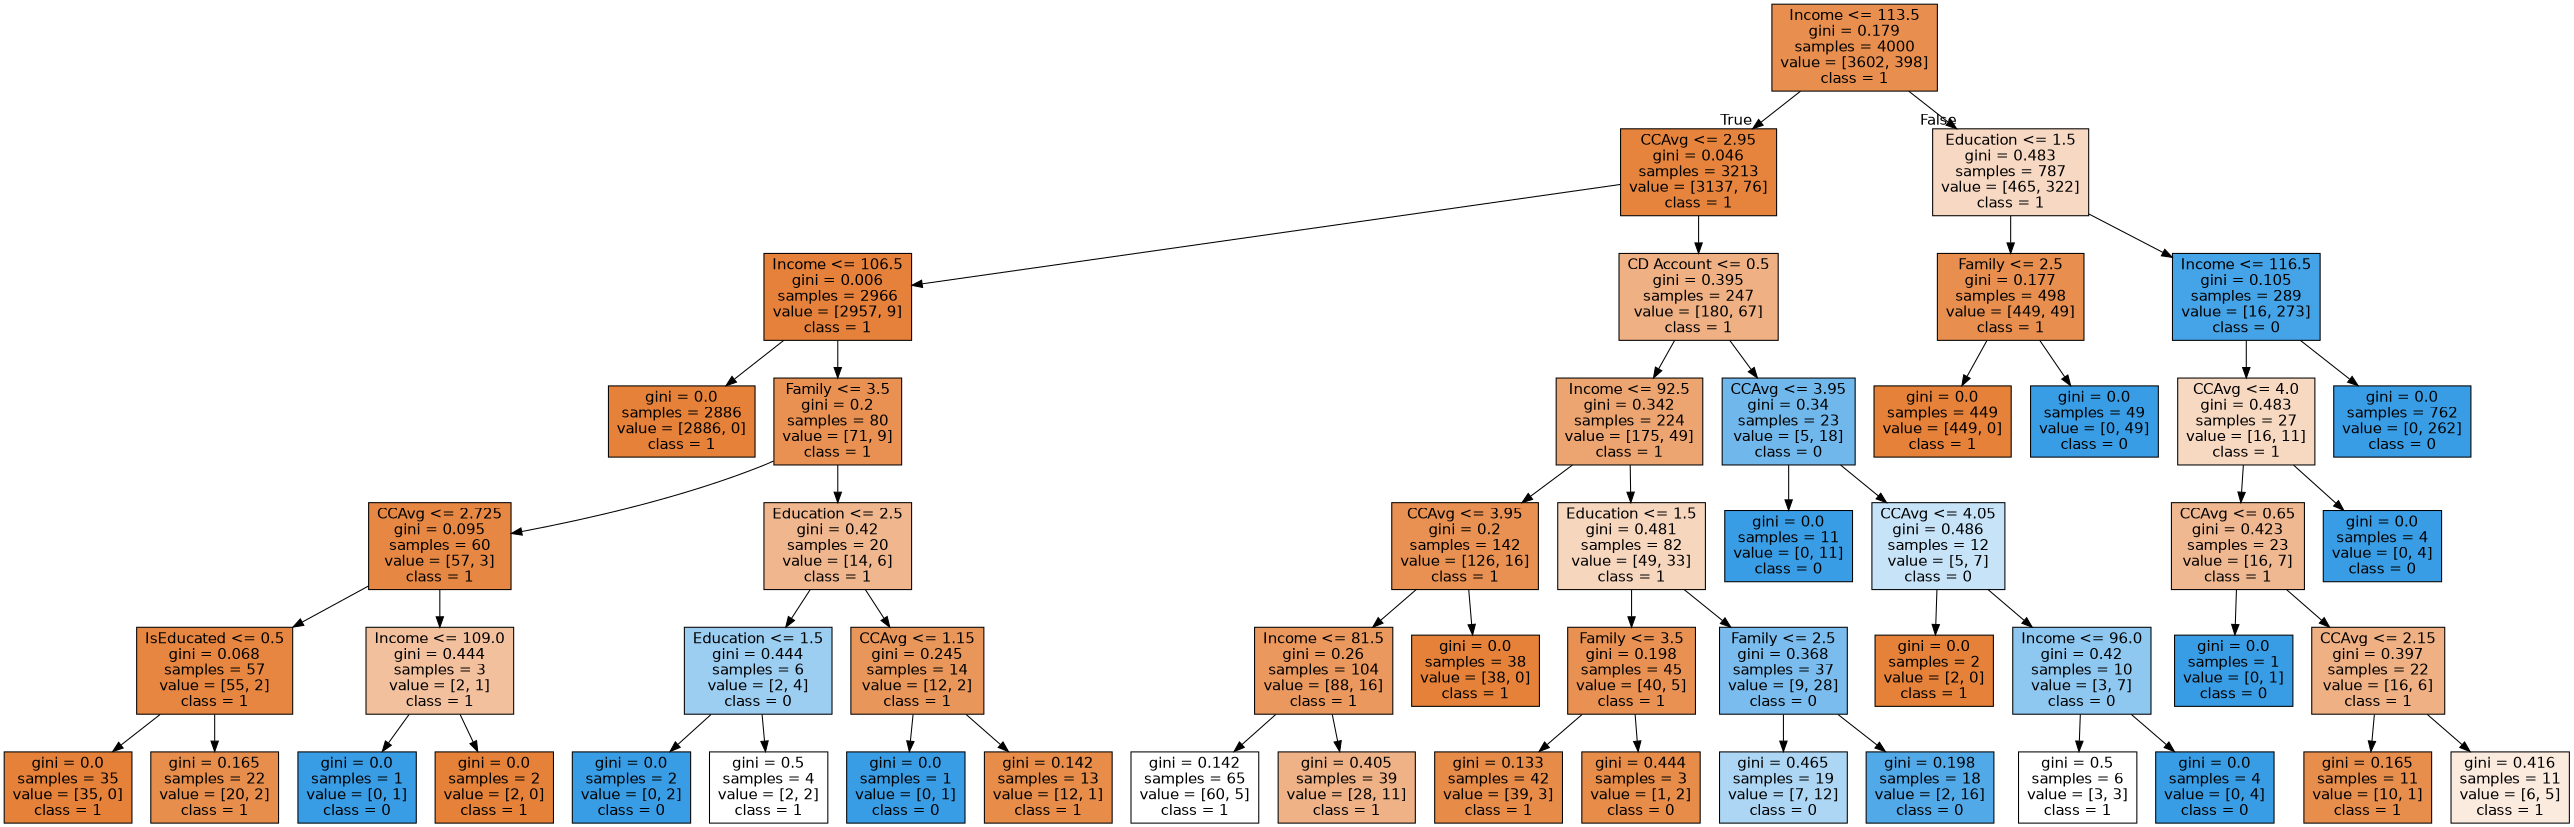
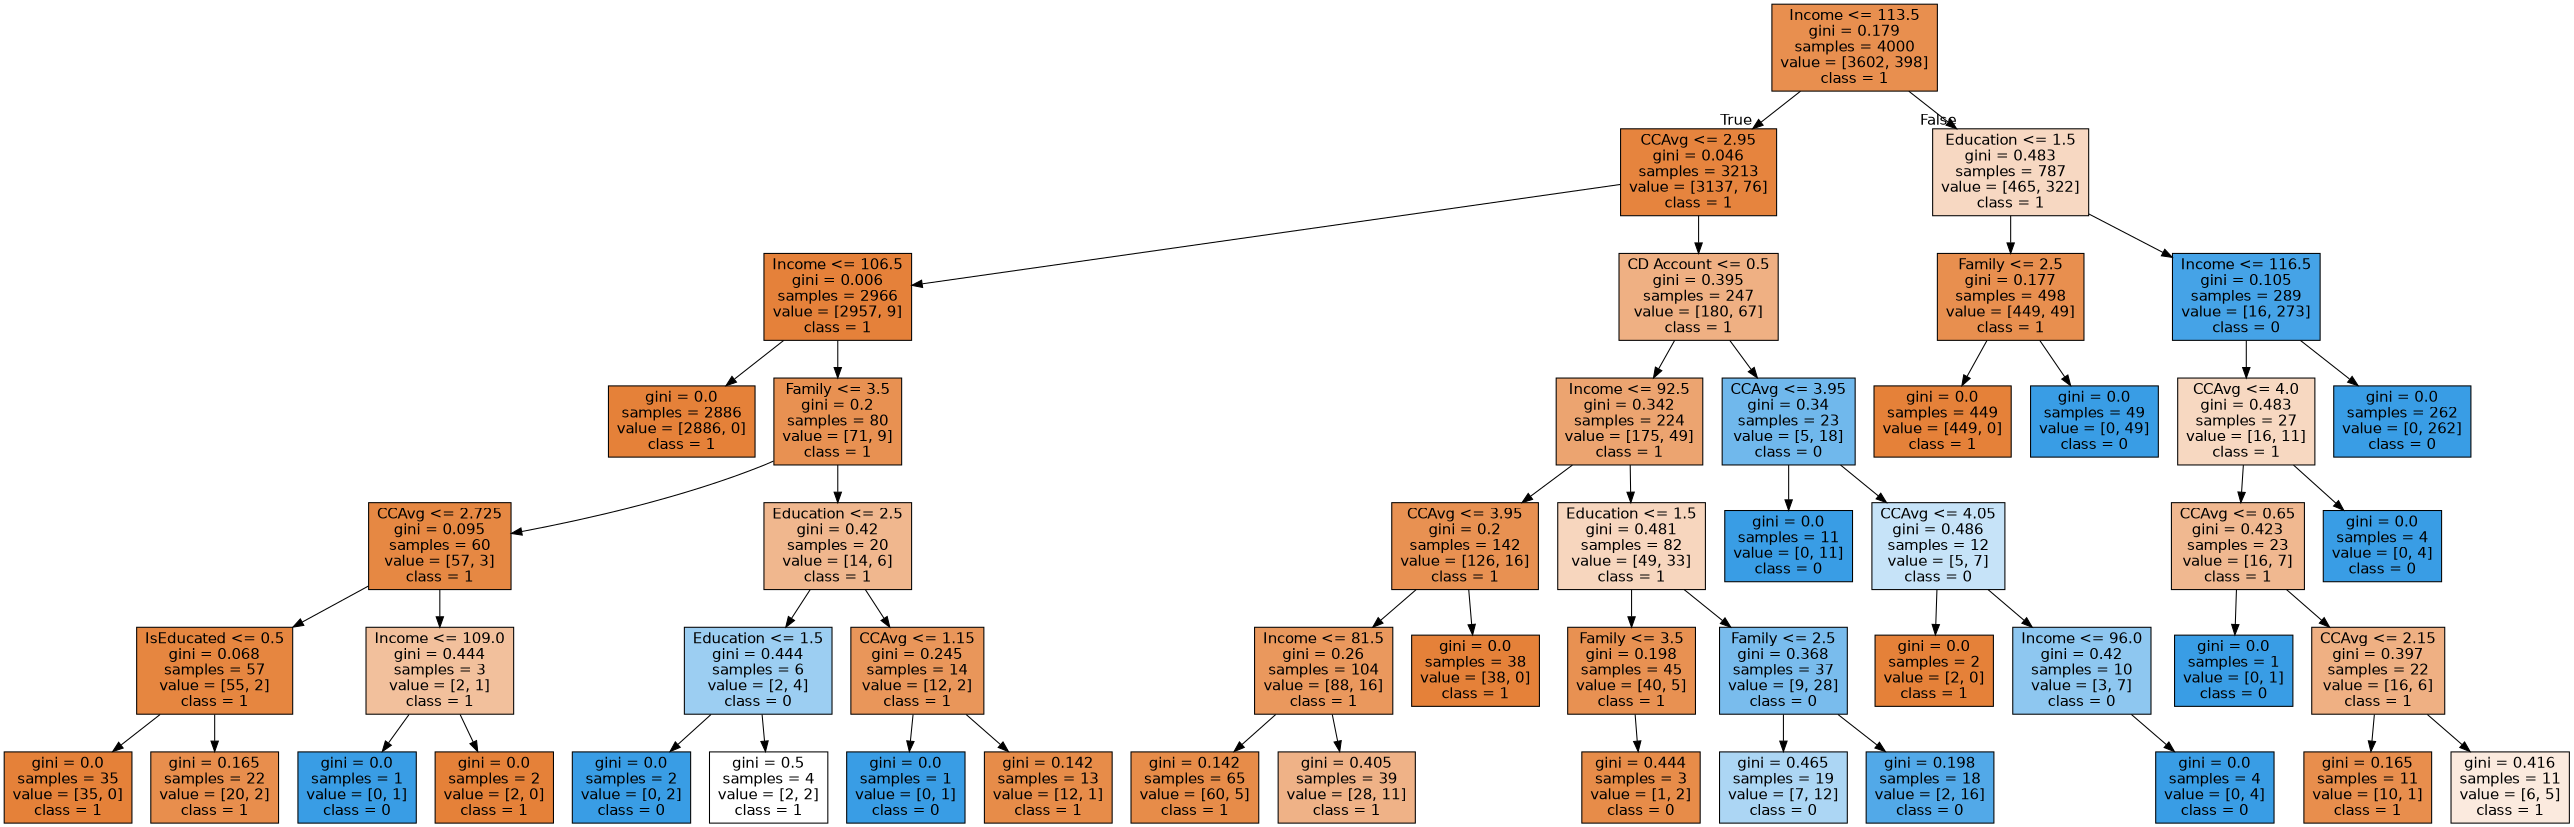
node "gini = 0.0 samples = 762 value = [0, 262] class = 0": label "gini = 0.0 samples = 762 value = [0, 262] class = 0" -> "gini = 0.0 samples = 262 value = [0, 262] class = 0"
node "gini = 0.142 samples = 65 value = [60, 5] class = 1": fillcolor #ffffff -> #e78c49
node "gini = 0.133 samples = 42 value = [39, 3] class = 1": removed
node "gini = 0.5 samples = 6 value = [3, 3] class = 1": removed
